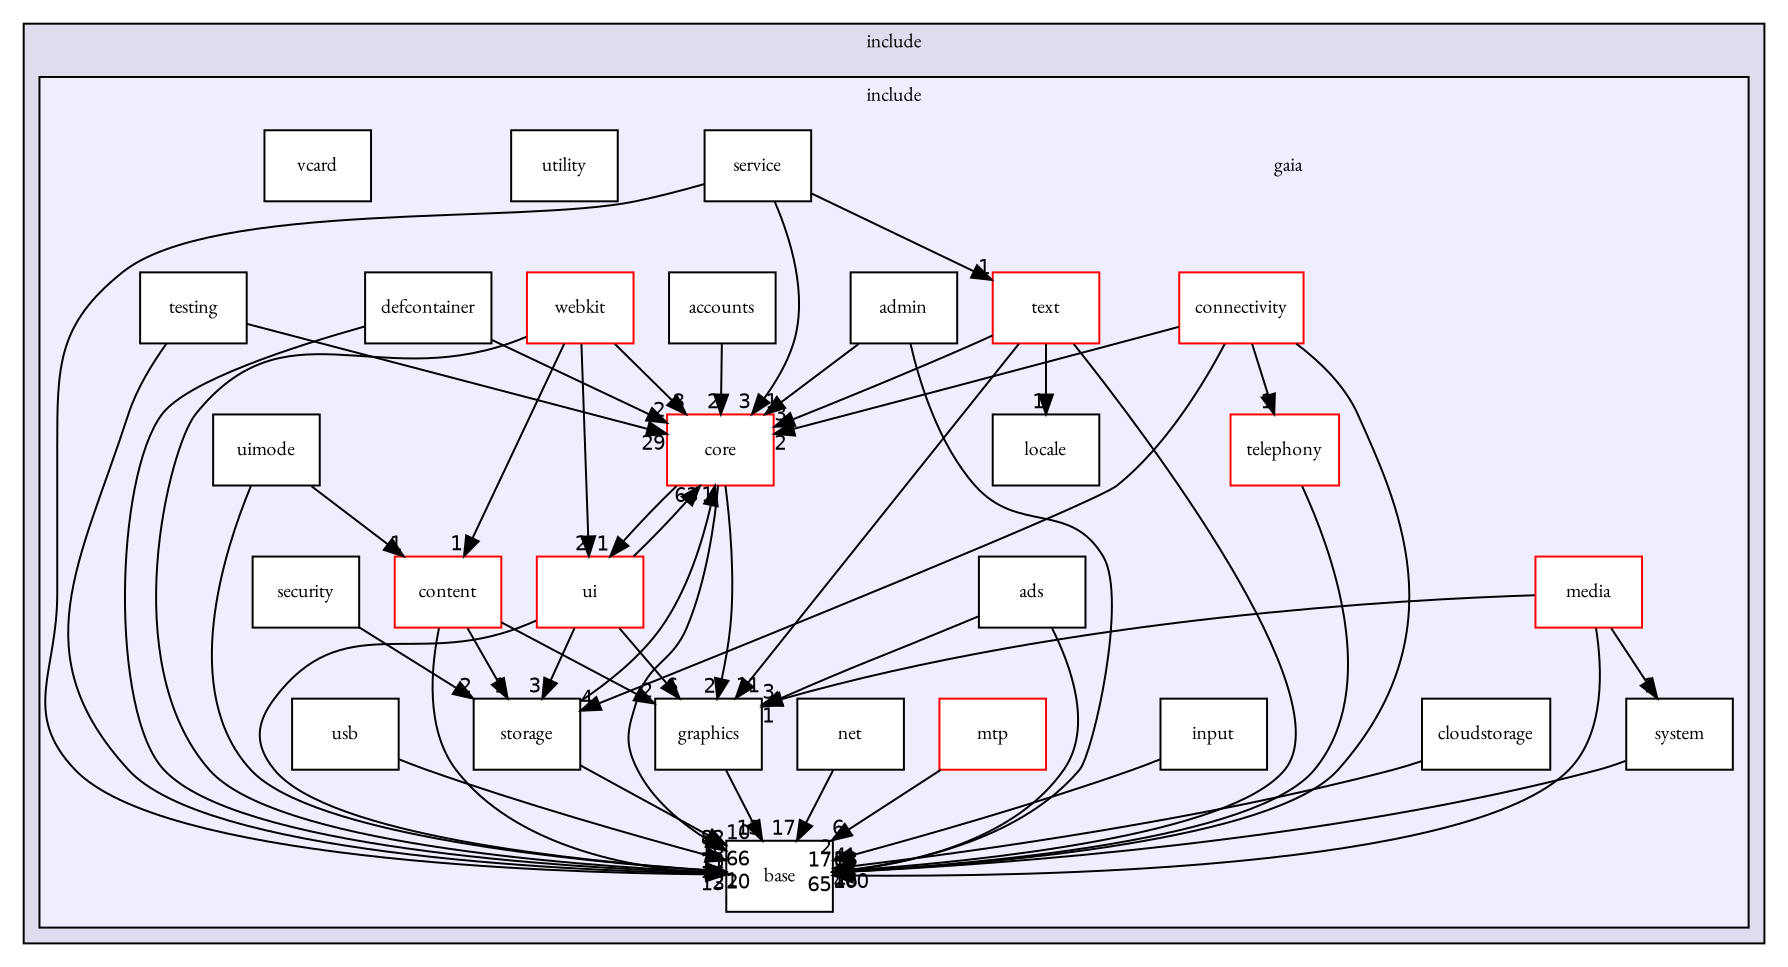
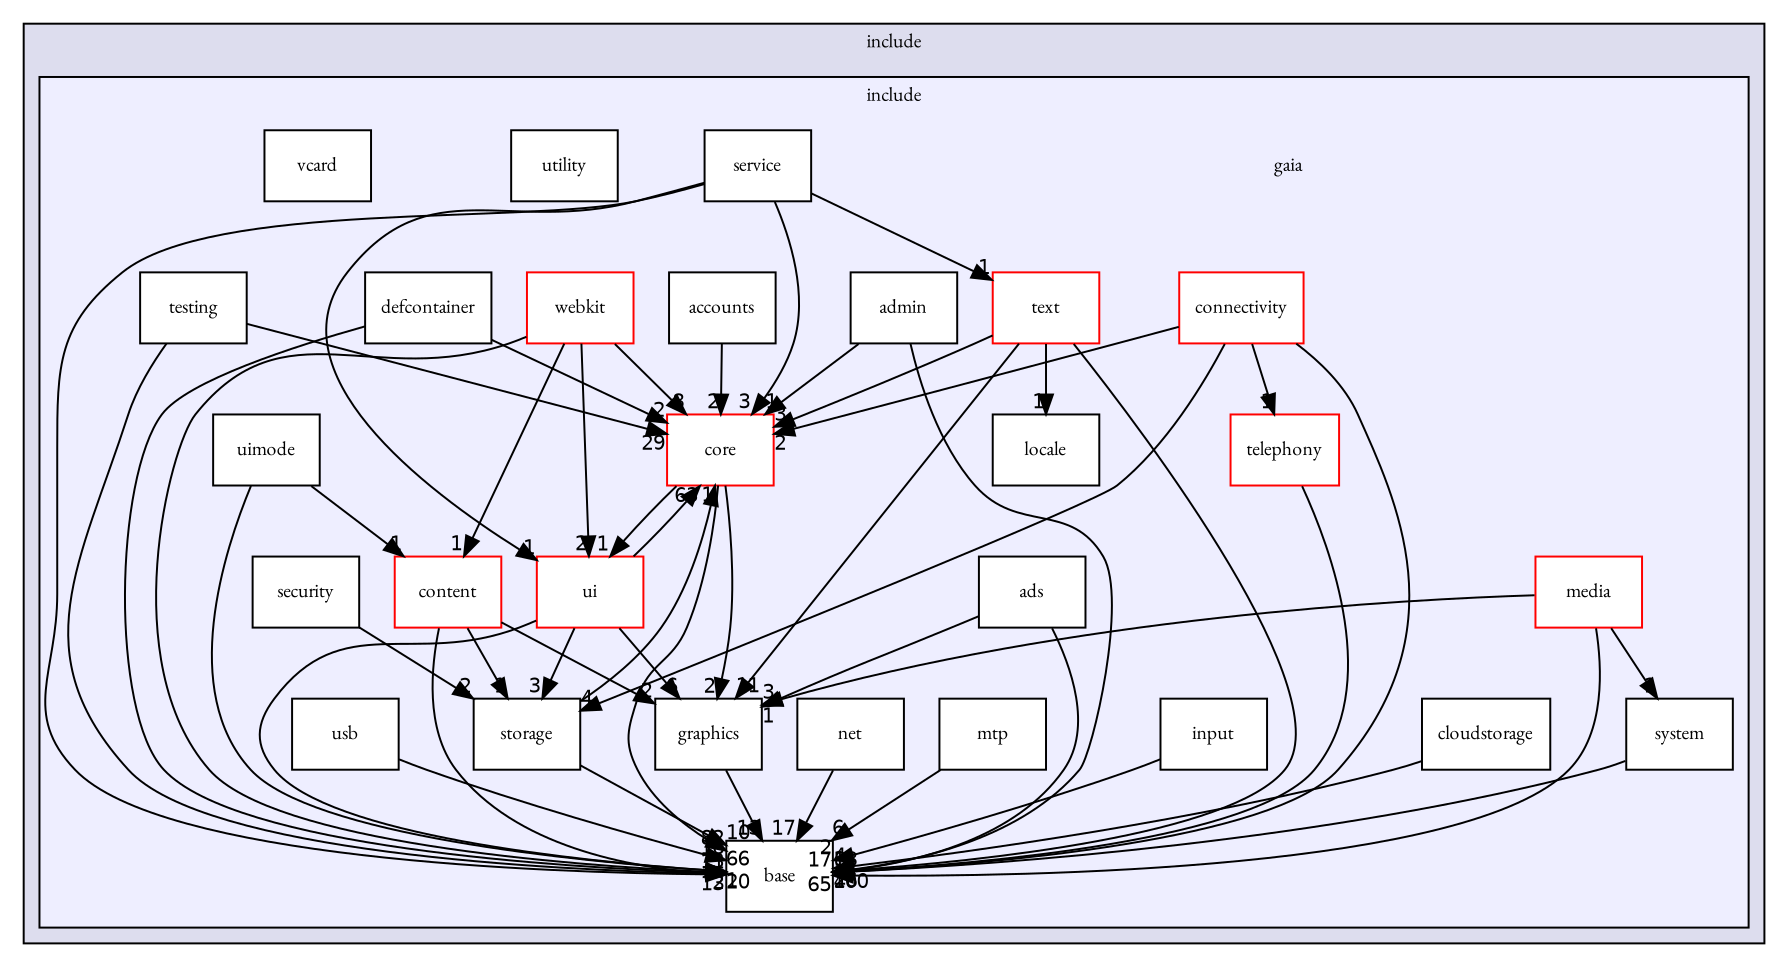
edge "service" -> "ui": added
node "mtp": color red -> black
